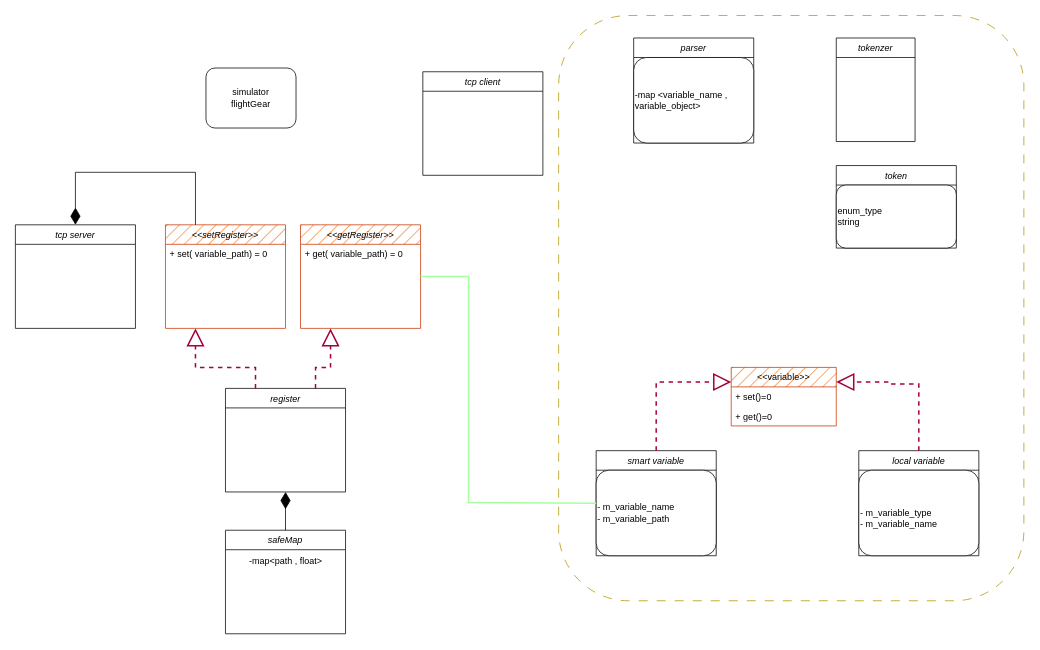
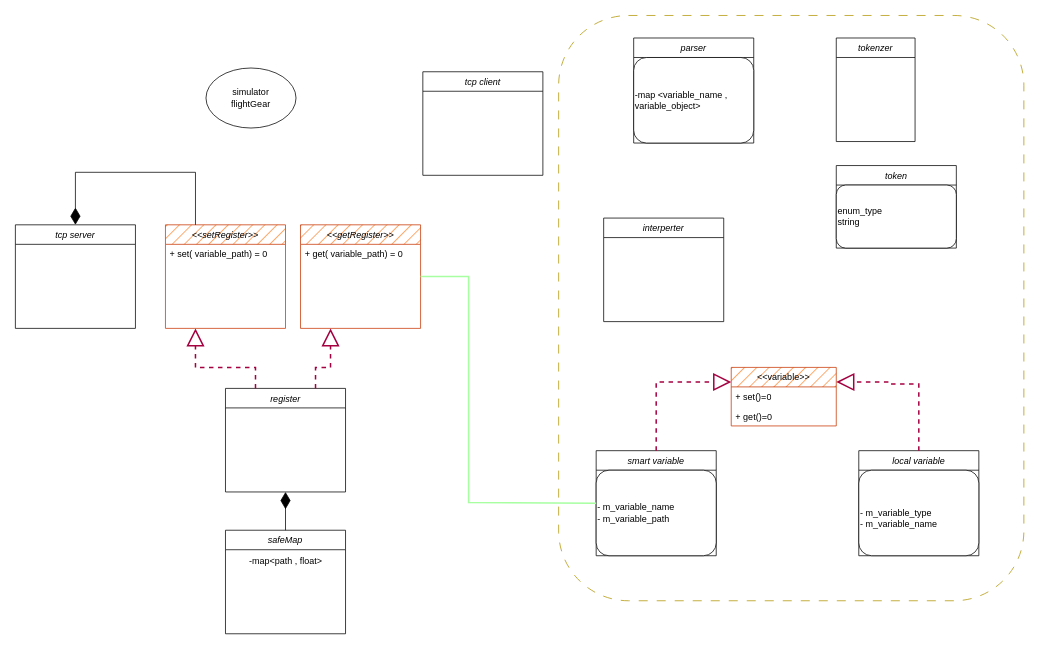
node "simulator flightGear": shape rounded rectangle -> ellipse
node "interperter": added
